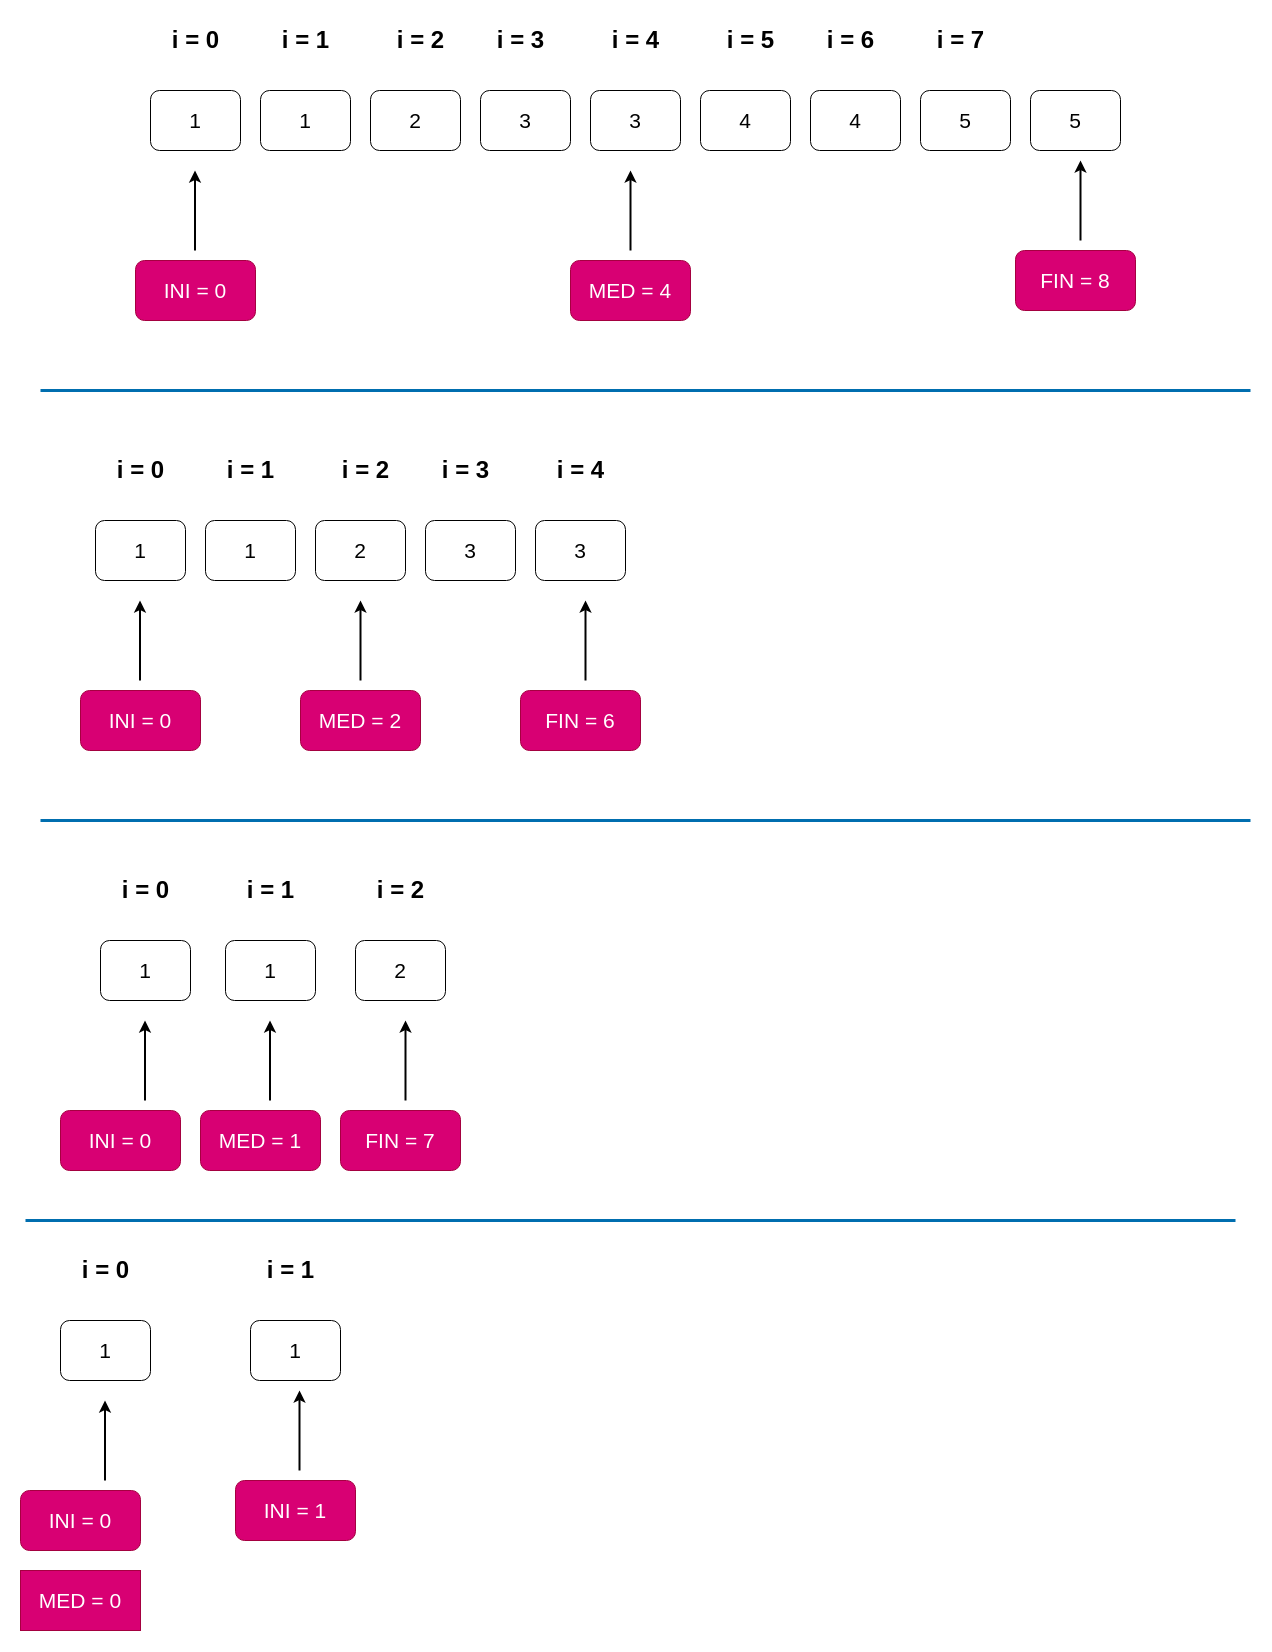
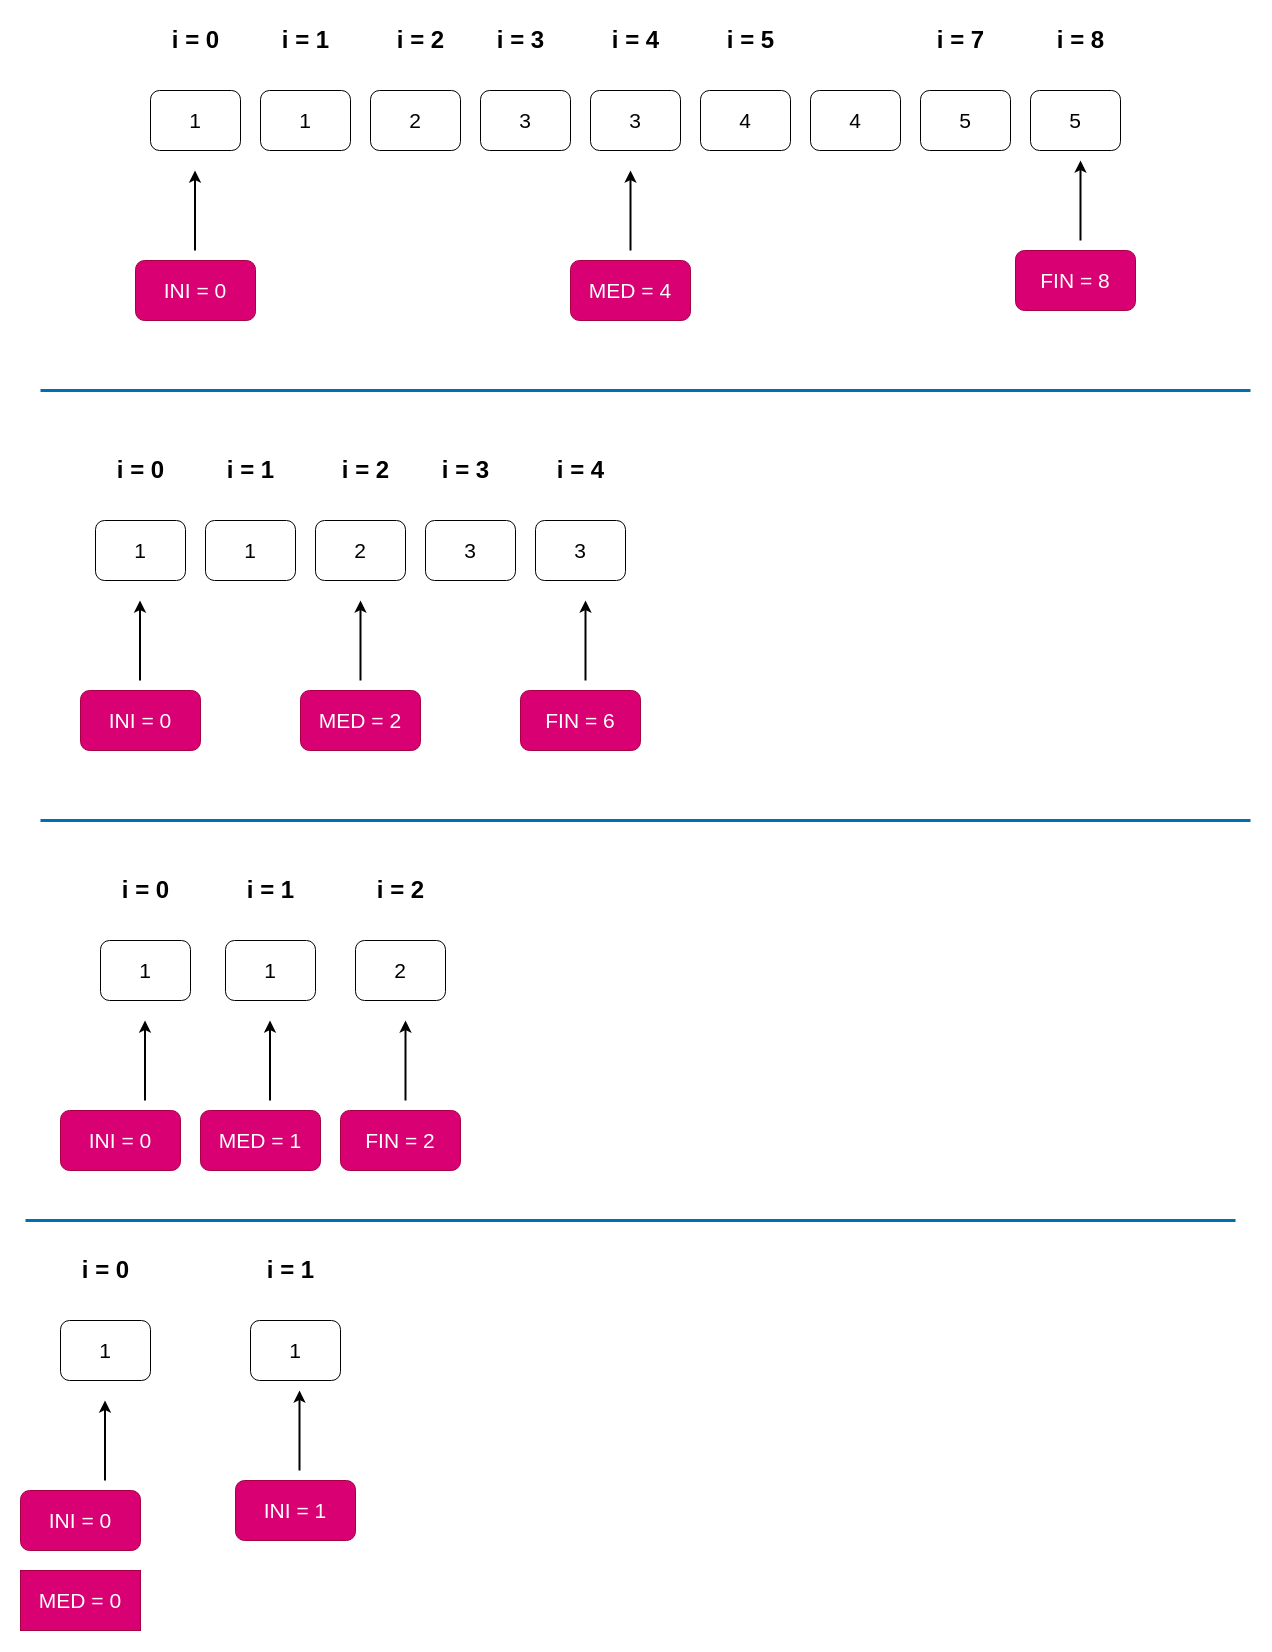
node "i = 6": removed
node "i = 8": added
node "FIN = 7": label "FIN = 7" -> "FIN = 2"
